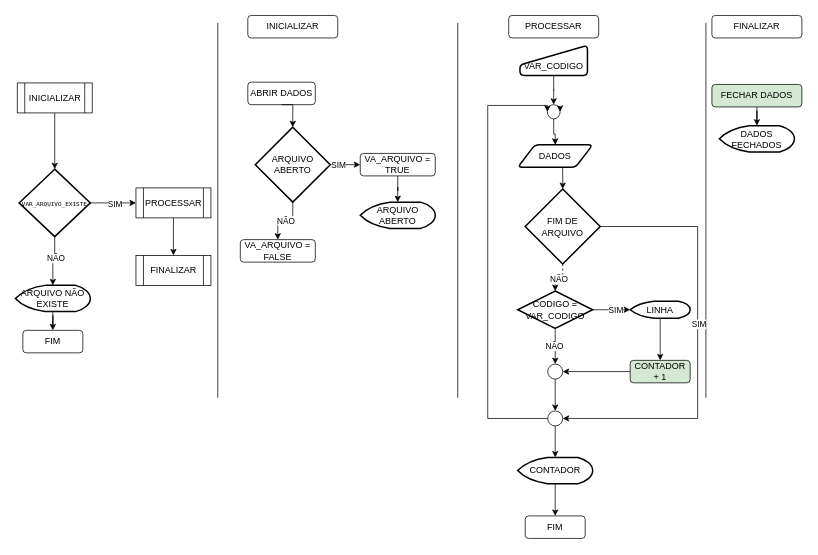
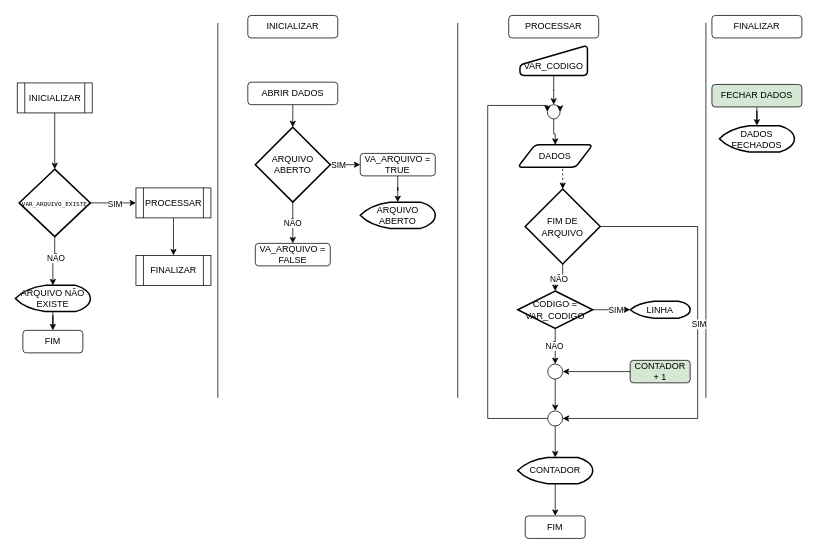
node "ABRIR DADOS": size 68x23 -> 90x23
edge "DADOS" -> "FIM DE ARQUIVO": style solid -> dashed
node "VA_ARQUIVO = FALSE": moved (278, 251) -> (293, 255)
edge "FIM DE ARQUIVO" -> "CODIGO = VAR_CODIGO": style dashed -> solid
edge "LINHA" -> "CONTADOR + 1": removed
